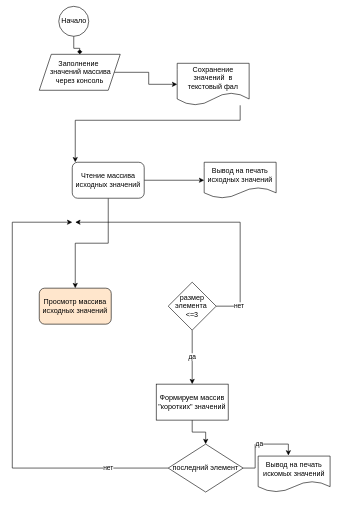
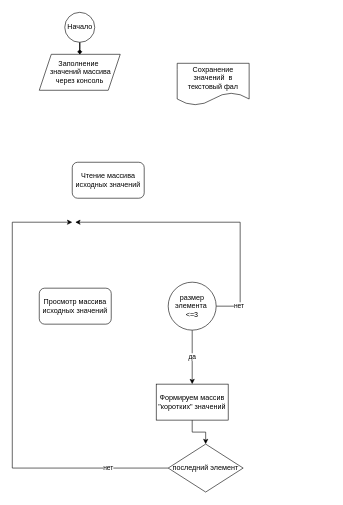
node "Начало": moved (74, 21) -> (80, 27)
edge "Заполнение значений массива через консоль" -> "Сохранение значений в текстовый фал": removed
edge "Сохранение значений в текстовый фал" -> "Чтение массива исходных значений": removed
edge "Чтение массива исходных значений" -> "Вывод на печать исходных значений": removed
node "Вывод на печать исходных значений": removed
edge "Чтение массива исходных значений" -> "Просмотр массива исходных значений": removed
node "Просмотр массива исходных значений": fillcolor #ffe6cc -> #ffffff
node "размер элемента <=3": shape diamond -> ellipse
edge "последний элемент" -> "Вывод на печать искомых значений": removed, label "да"
node "Вывод на печать искомых значений": removed
